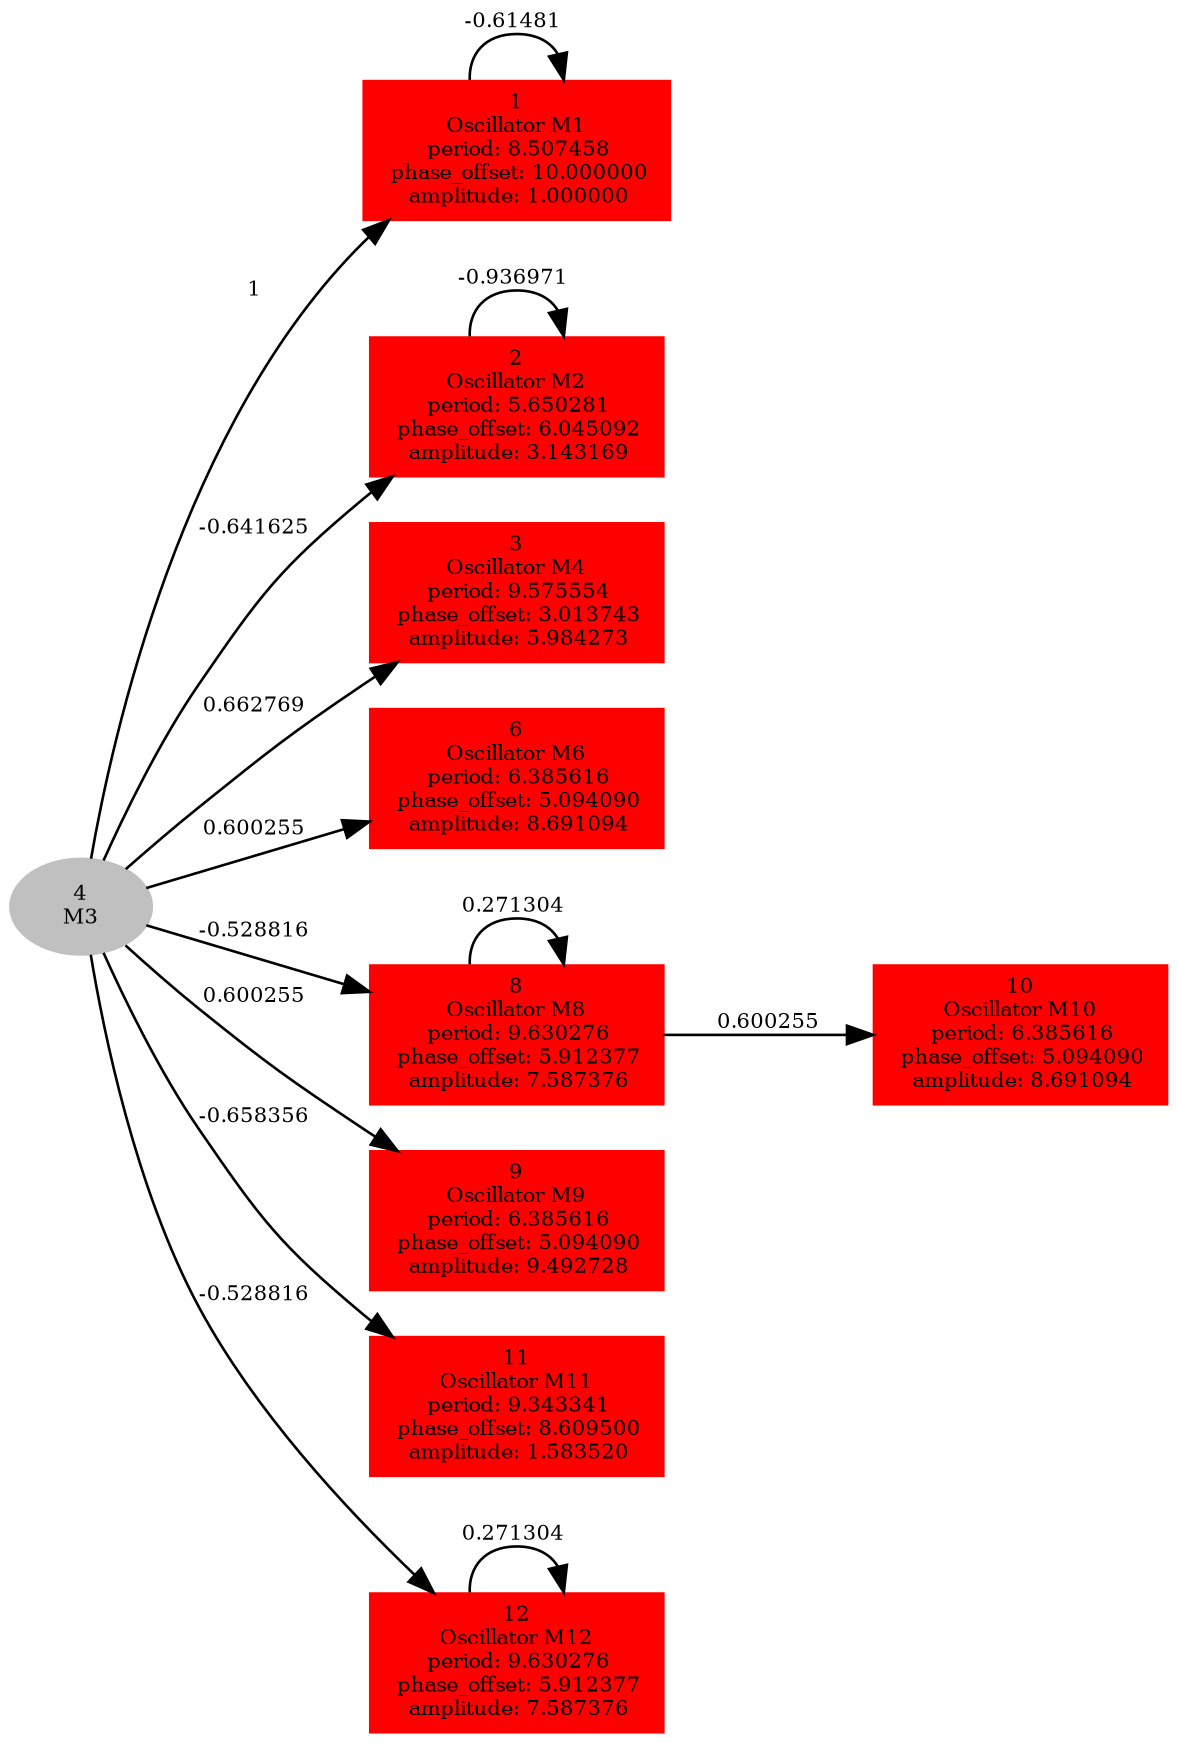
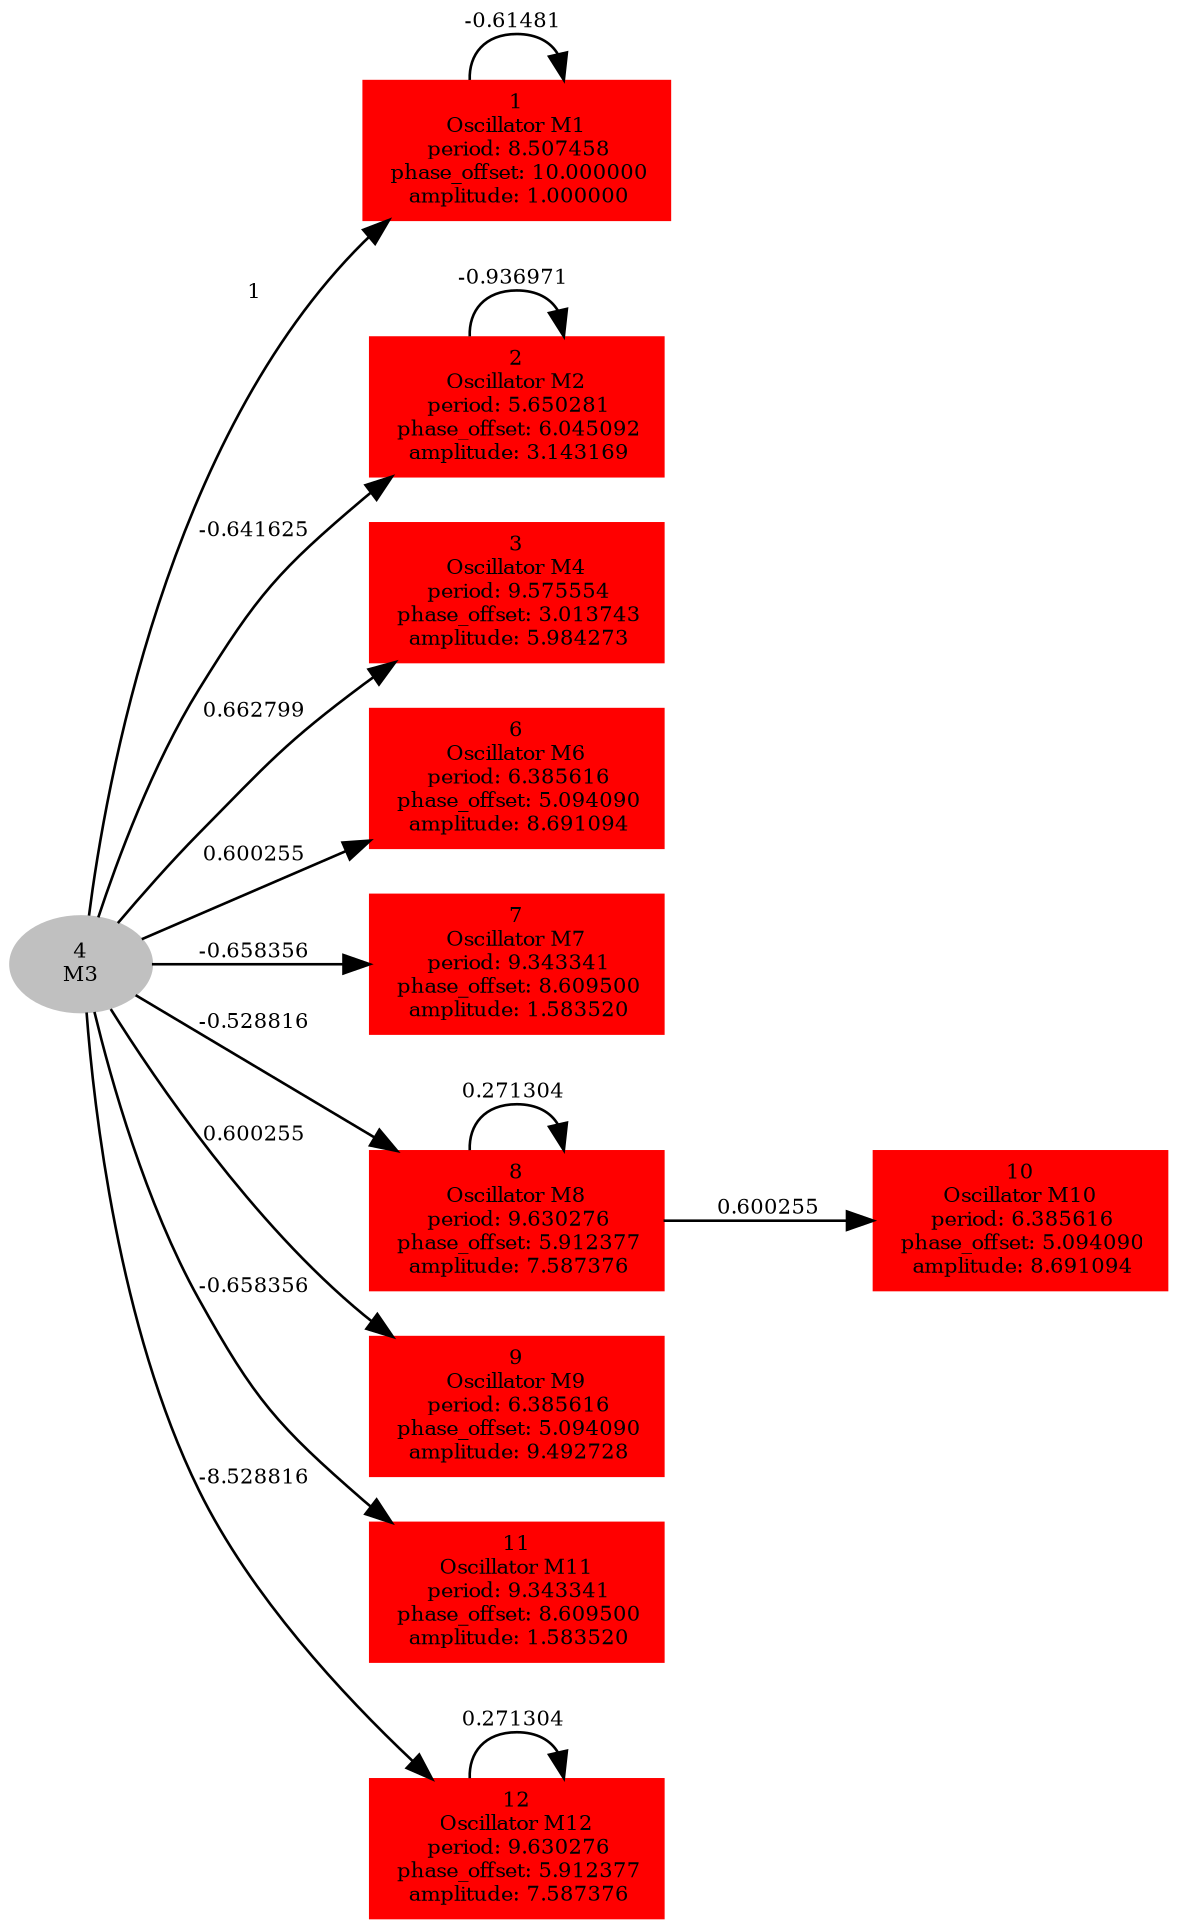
edge "4" -> "3": label "0.662769 " -> "0.662799 "
node "7": added
edge "4" -> "12": label "-0.528816 " -> "-8.528816 "
